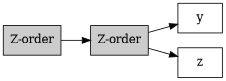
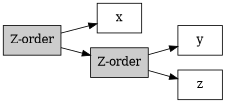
node "x": added
